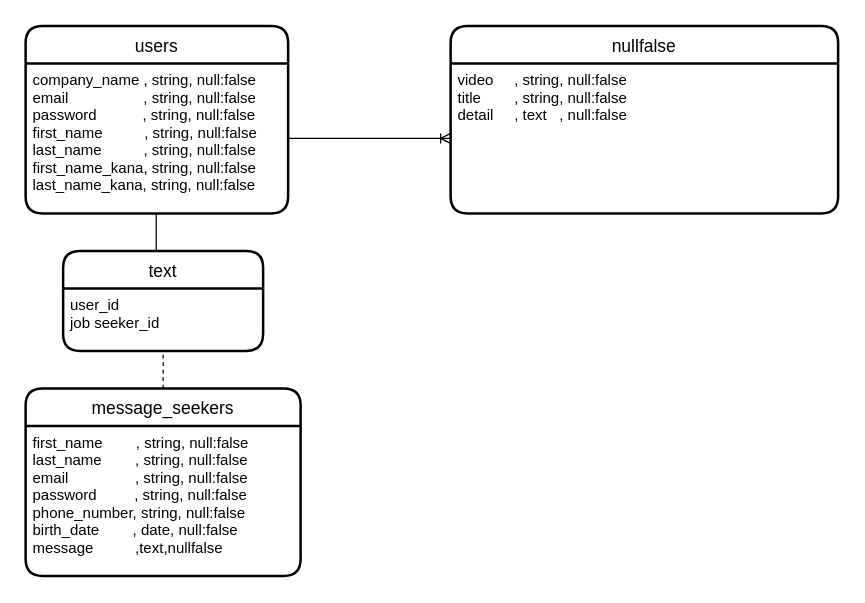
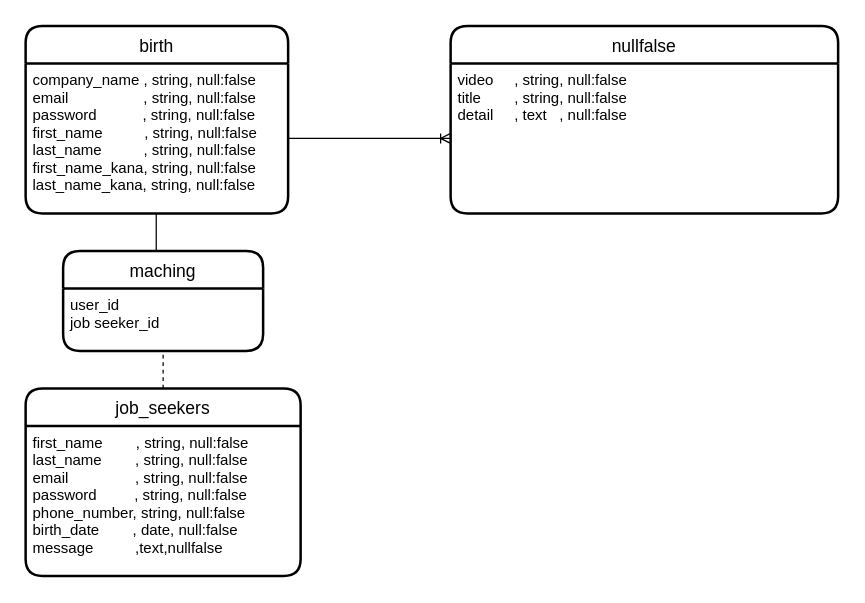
node "users": label "users" -> "birth"
node "text": label "text" -> "maching"
node "message_seekers": label "message_seekers" -> "job_seekers"
